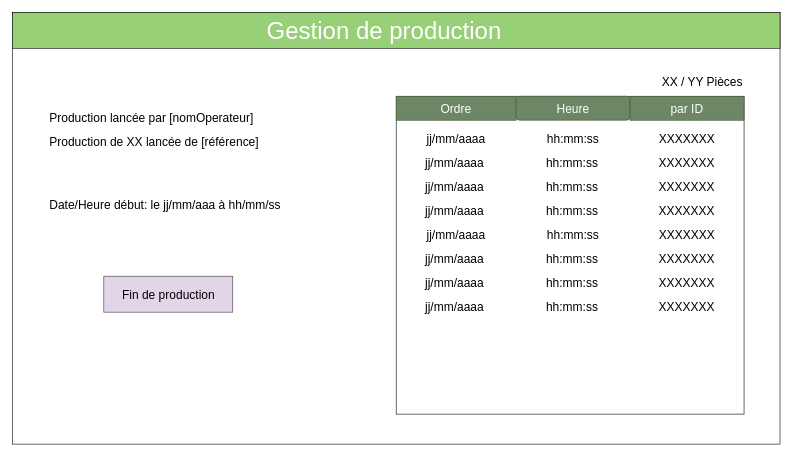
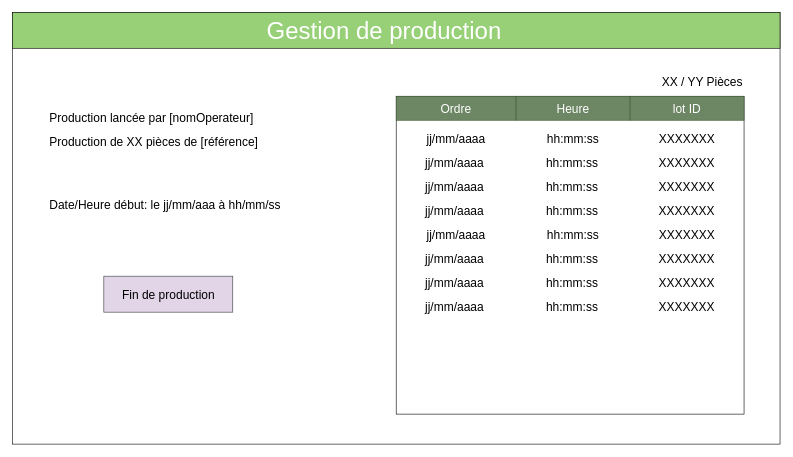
node "Heure": shape rounded rectangle -> rectangle
node "par ID": label "par ID" -> "lot ID"
node "Production de XX lancée de [référence]": label "Production de XX lancée de [référence]" -> "Production de XX pièces de [référence]"
